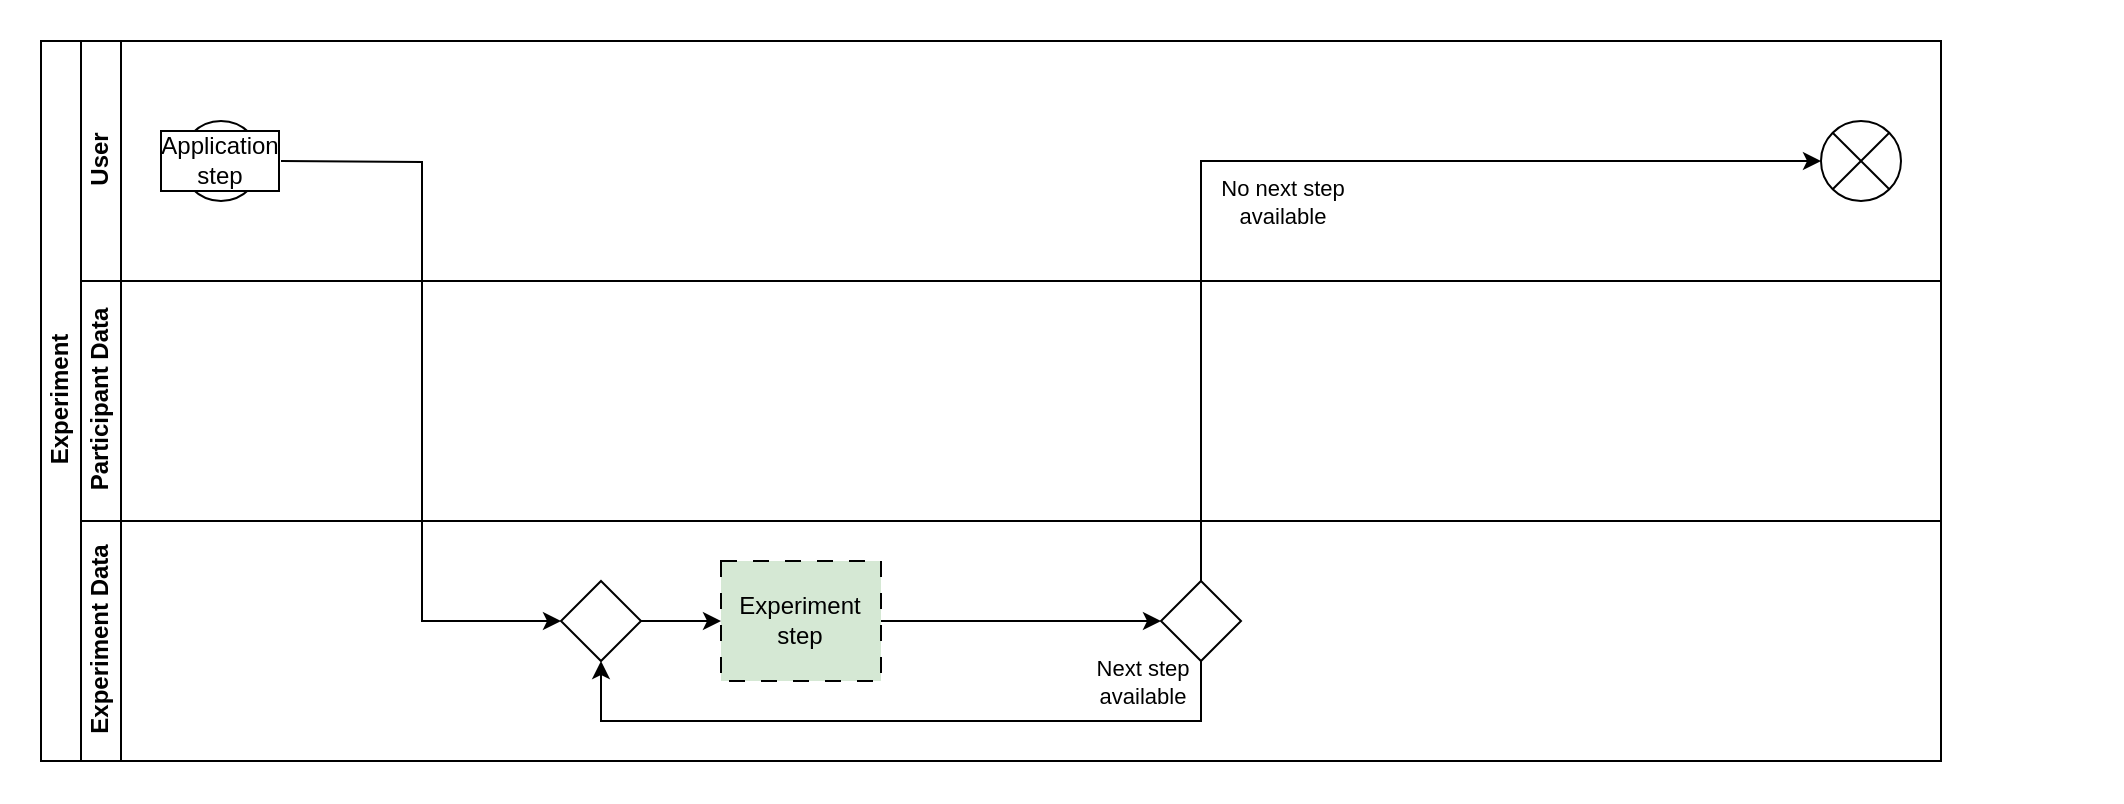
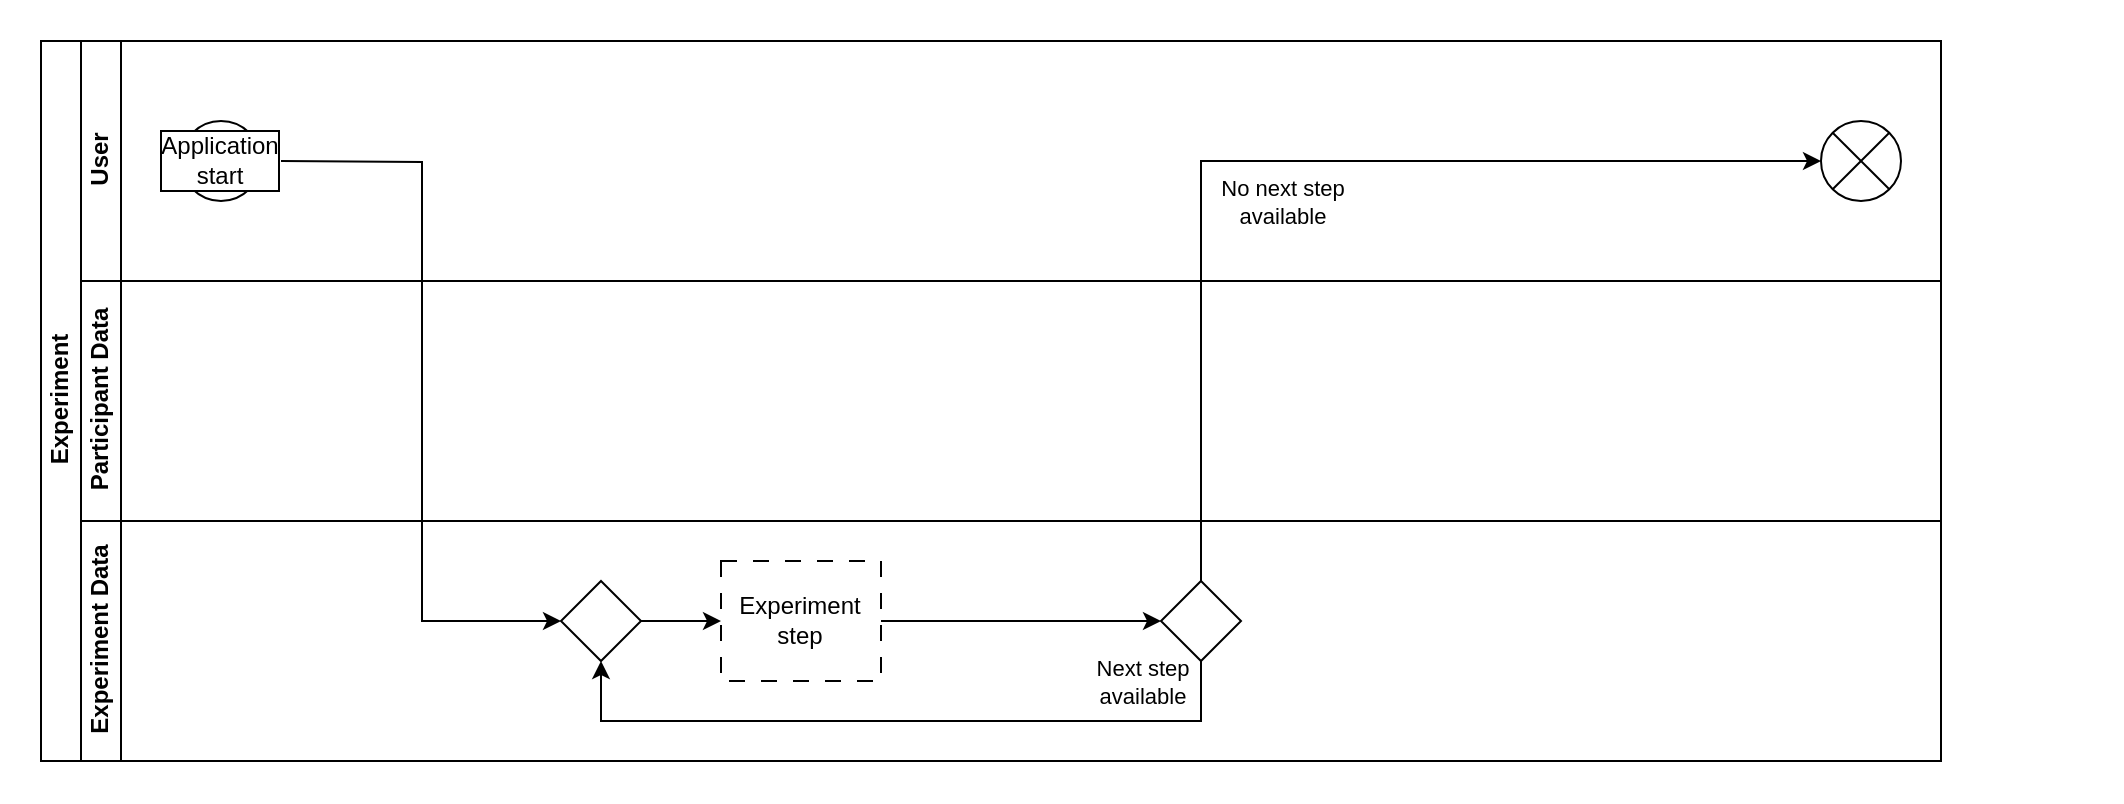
node "Application step": label "Application step" -> "Application start"
node "Experiment step": fillcolor #d5e8d4 -> #ffffff
